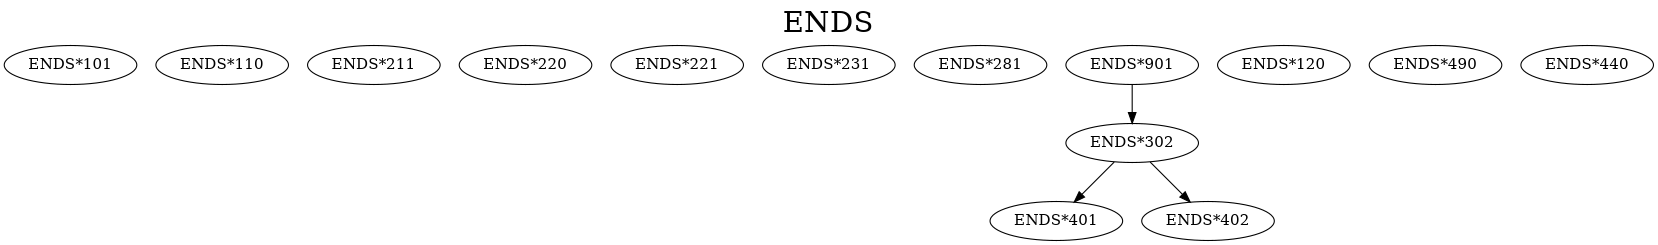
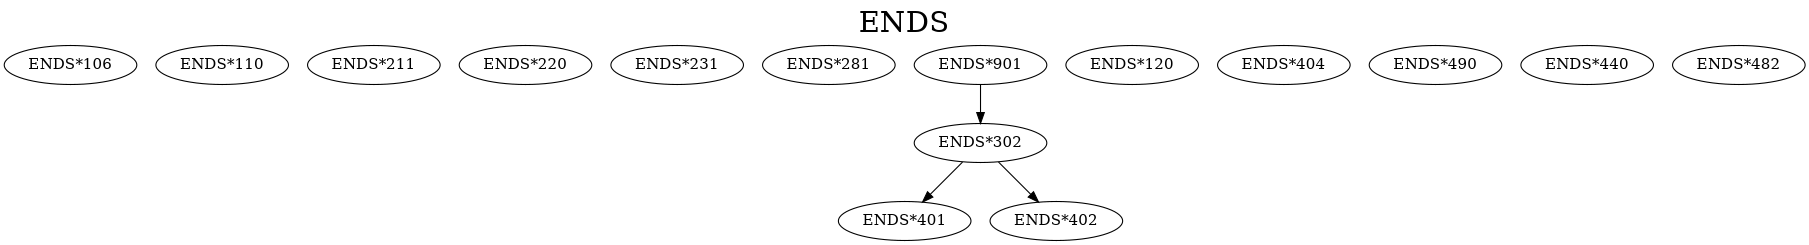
node "ENDS*101": label "ENDS*101" -> "ENDS*106"
node "ENDS*221": removed
node "ENDS*404": added
node "ENDS*482": added
